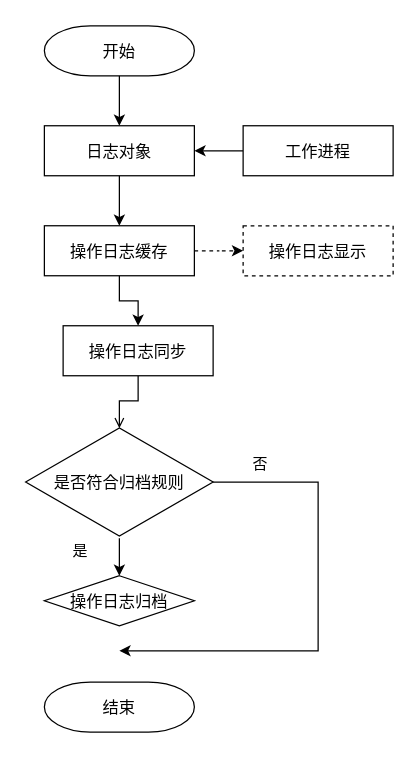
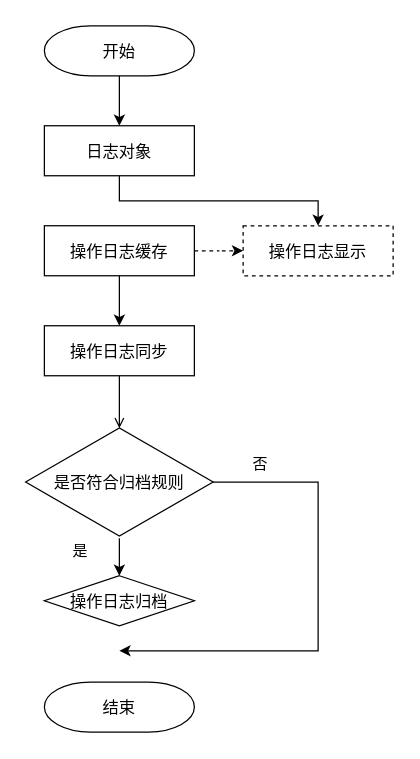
edge "工作进程" -> "日志对象": removed
node "工作进程": removed
edge "日志对象" -> "操作日志缓存": now "日志对象" -> "操作日志显示"
node "操作日志同步": moved (138, 351) -> (119, 351)
